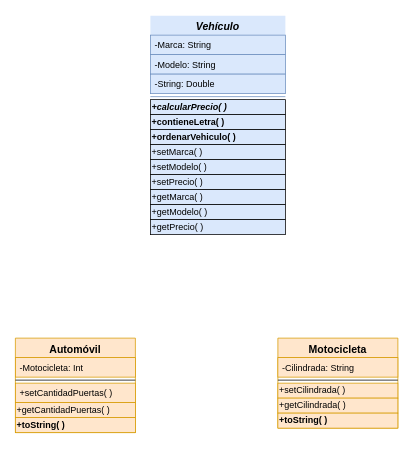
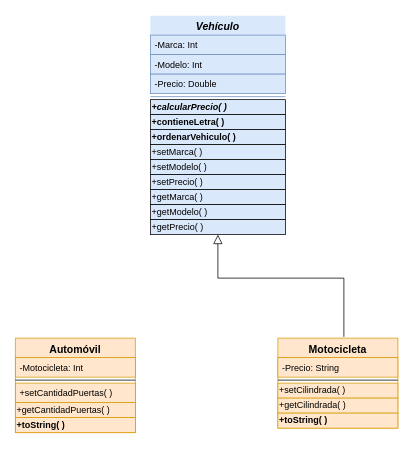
node "-Marca: String": label "-Marca: String" -> "-Marca: Int"
node "-Modelo: String": label "-Modelo: String" -> "-Modelo: Int"
node "-String: Double": label "-String: Double" -> "-Precio: Double"
edge "Motocicleta" -> "Vehículo": added
node "-Cilindrada: String": label "-Cilindrada: String" -> "-Precio: String"
